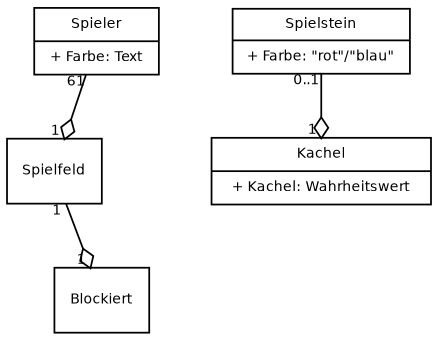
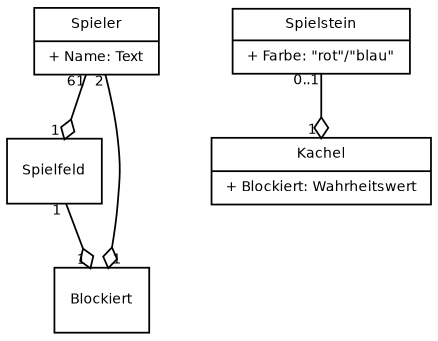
node "Spieler": text "+ Farbe: Text" -> "+ Name: Text"
edge "Spieler" -> "Blockiert": added
node "Kachel": text "+ Kachel: Wahrheitswert" -> "+ Blockiert: Wahrheitswert"
